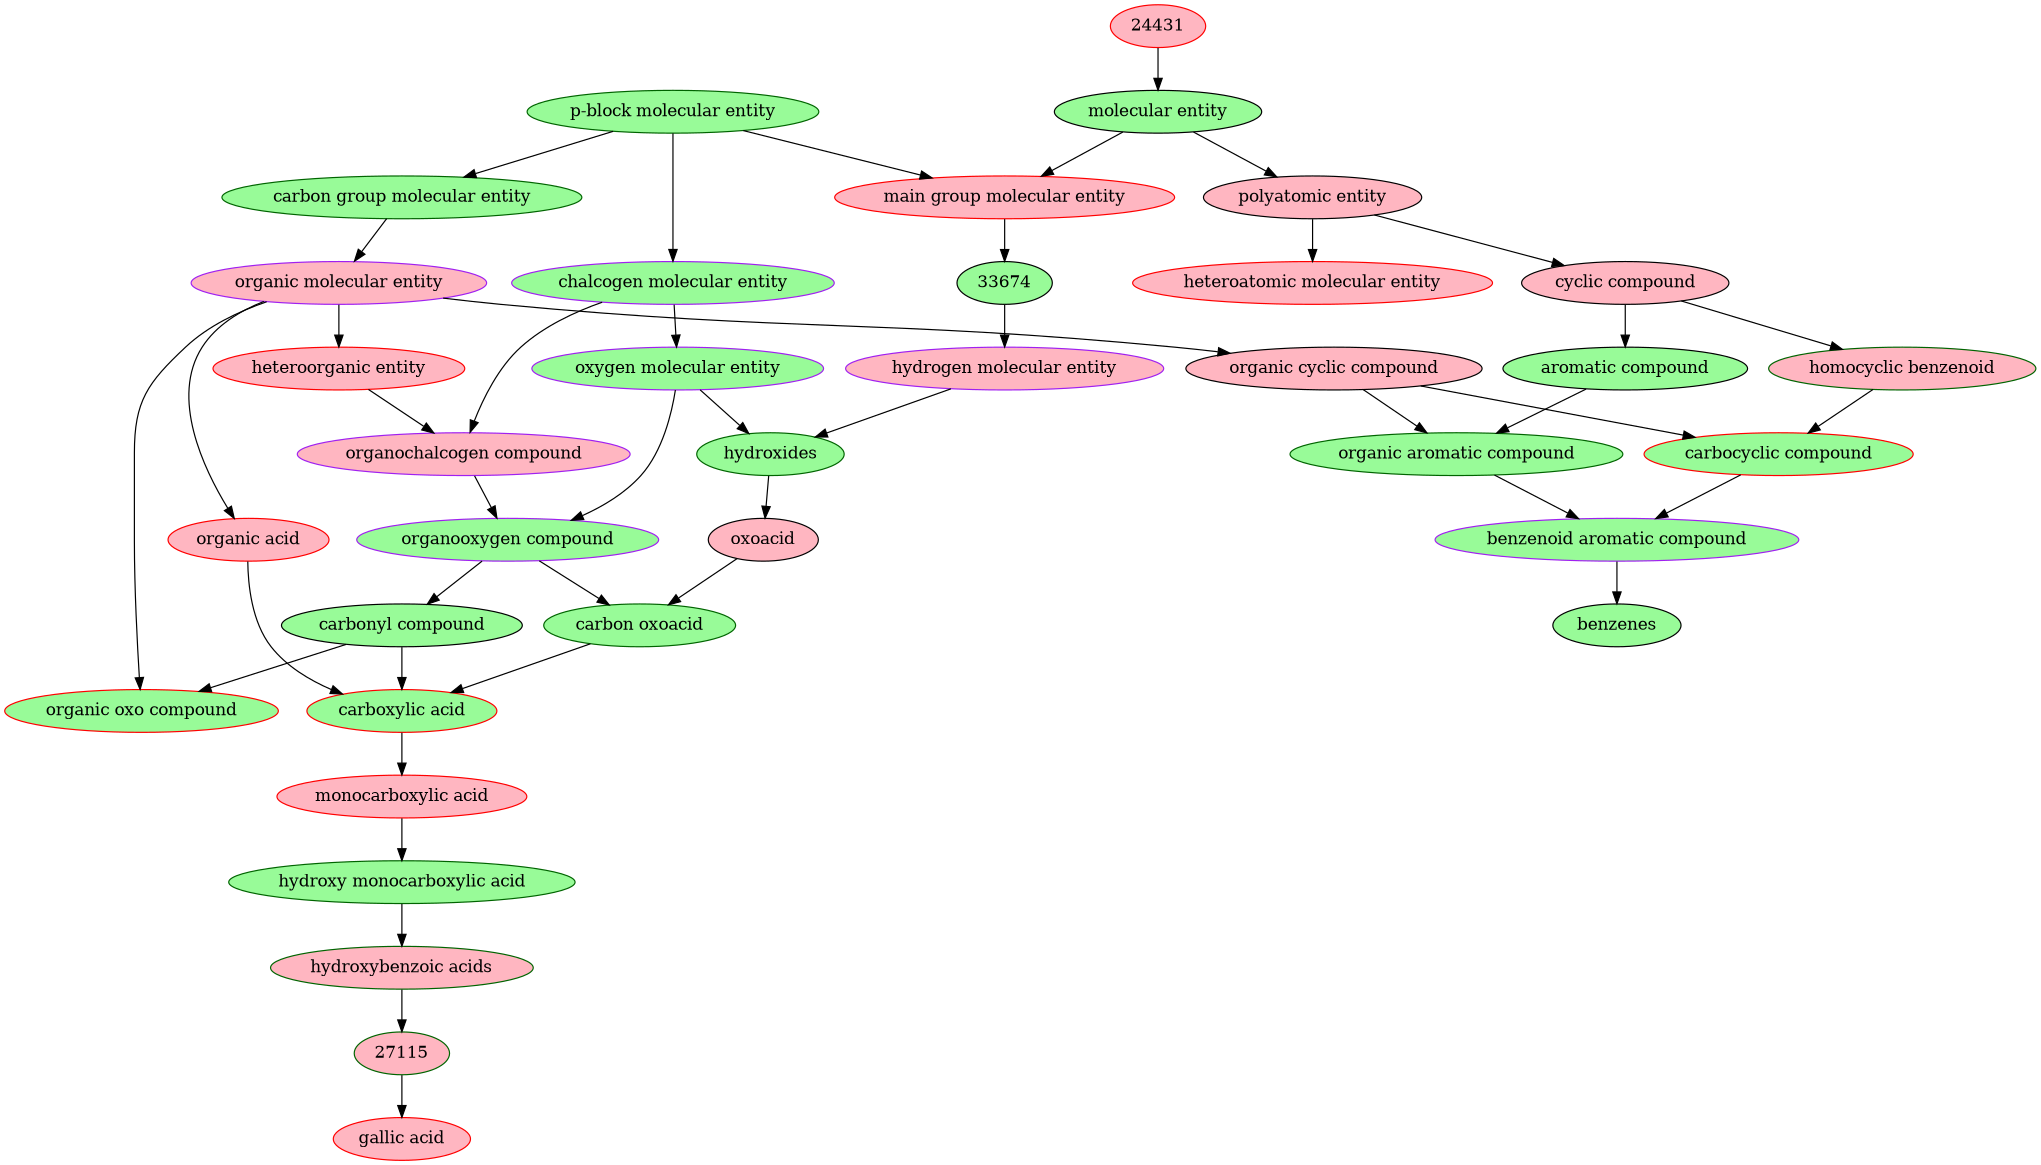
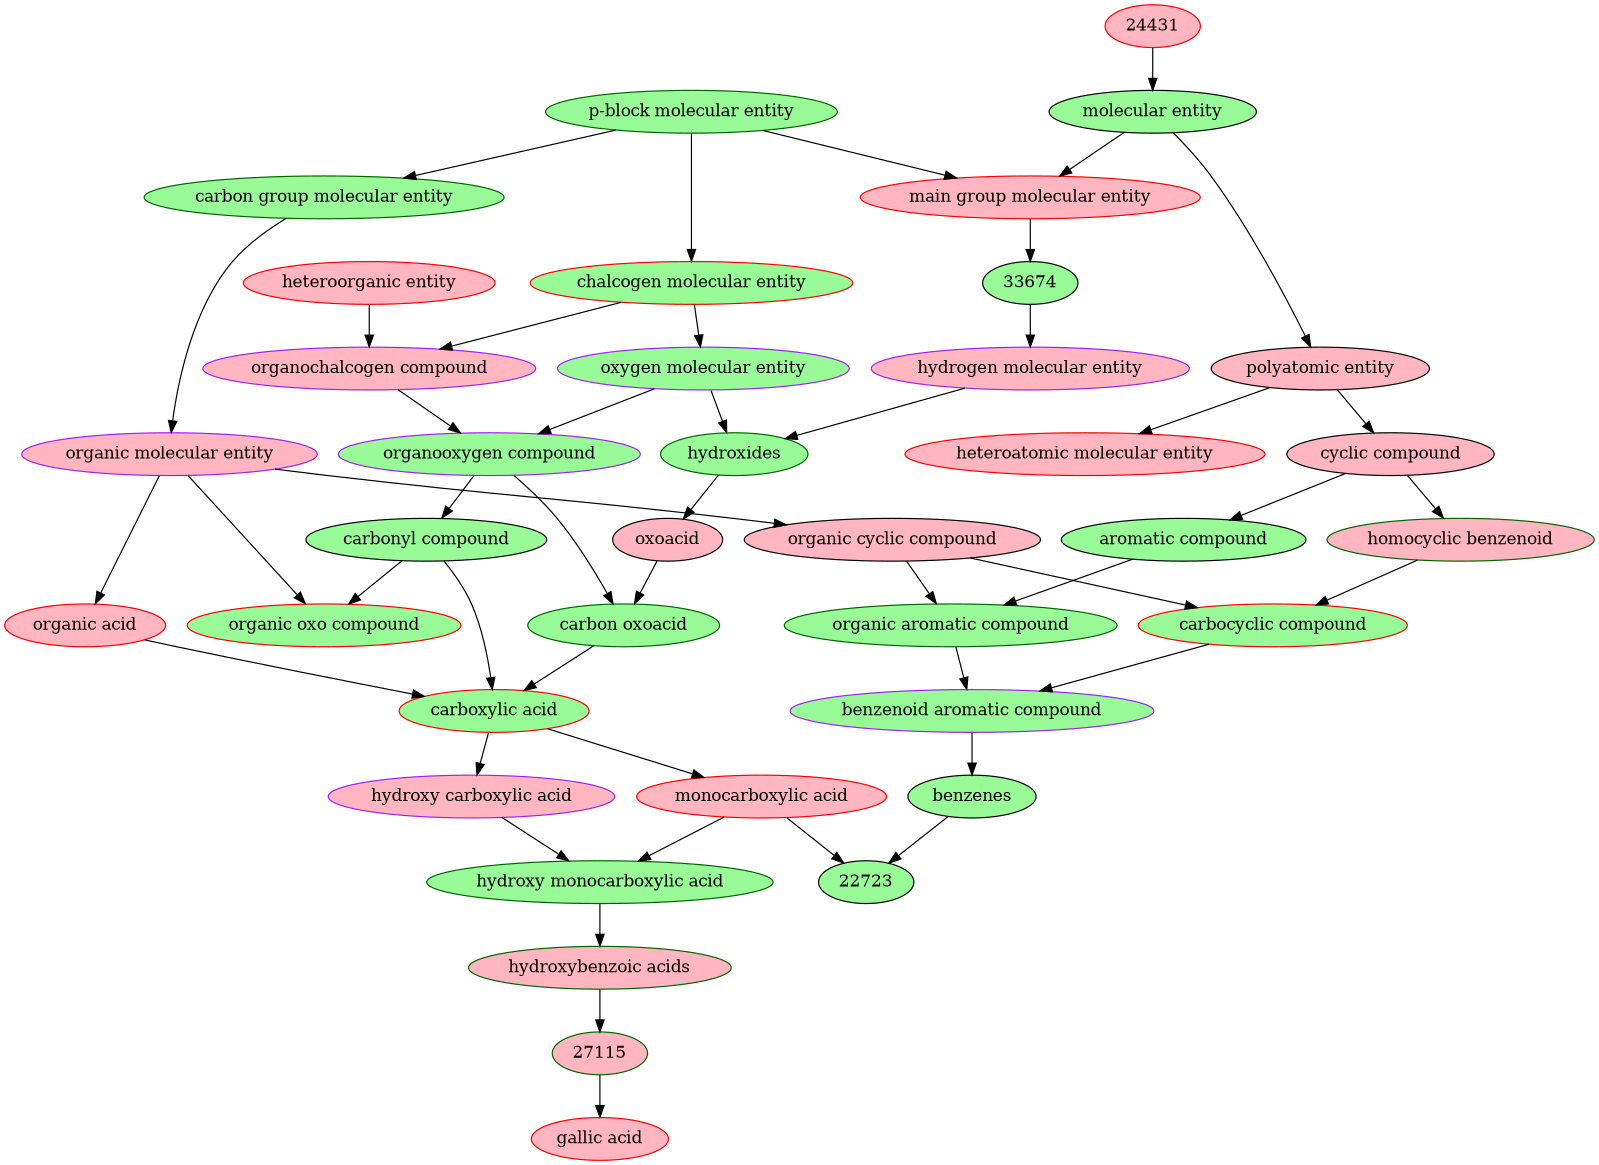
node "chalcogen molecular entity": color purple -> red
edge "organic molecular entity" -> "heteroorganic entity": removed
node "hydroxy carboxylic acid": added
node "22723": added
